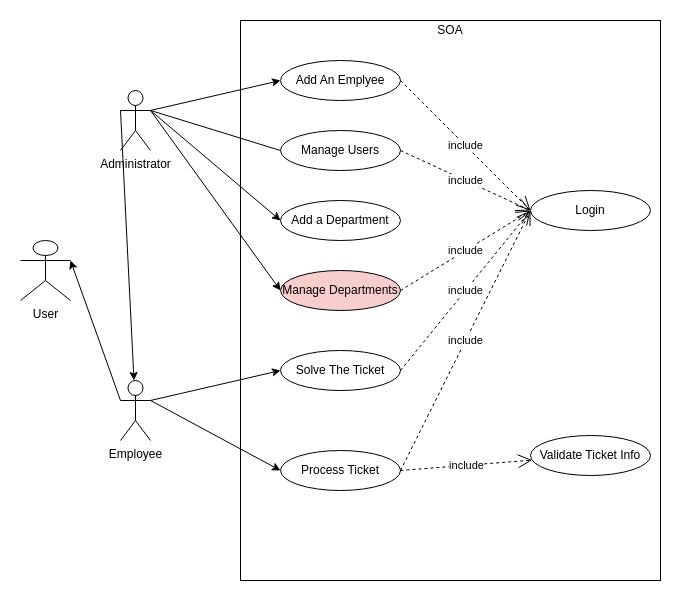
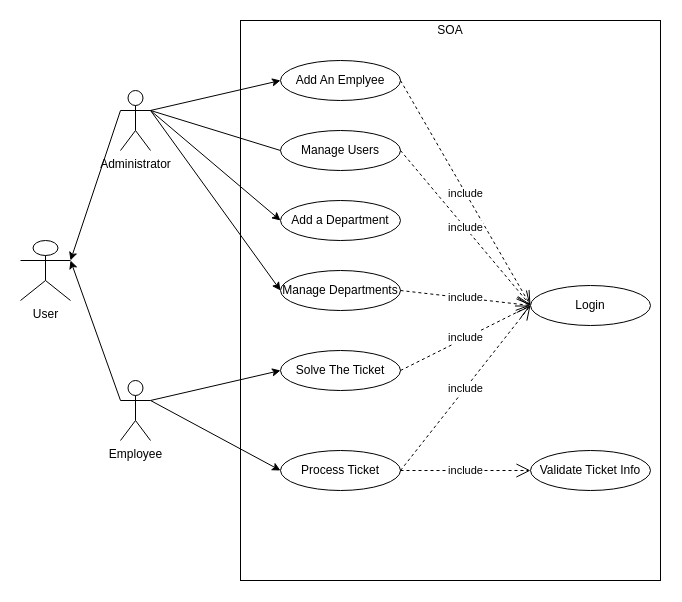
node "Login": moved (591, 211) -> (591, 306)
edge "Administrator" -> "Employee": now "Administrator" -> "User"
node "Manage Departments": fillcolor #f8cecc -> #ffffff
node "Validate Ticket Info": moved (591, 456) -> (591, 471)
